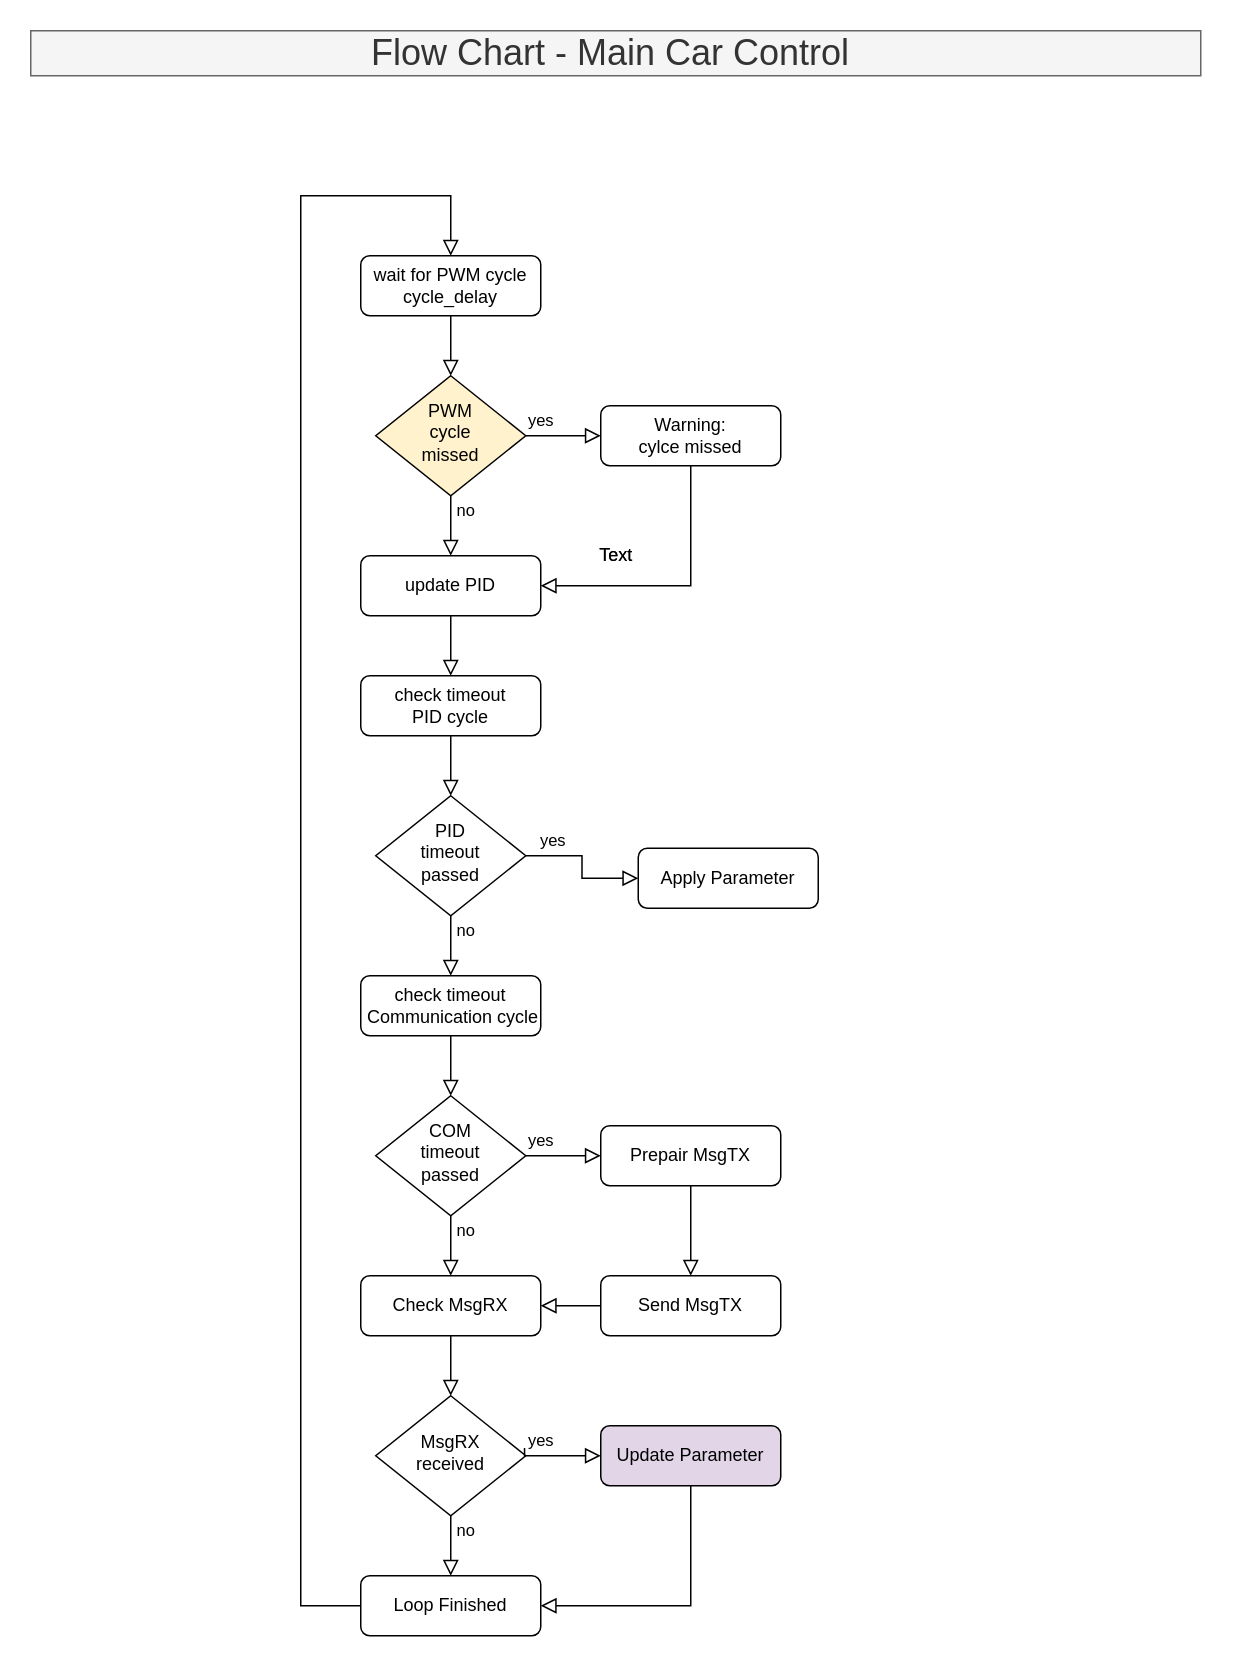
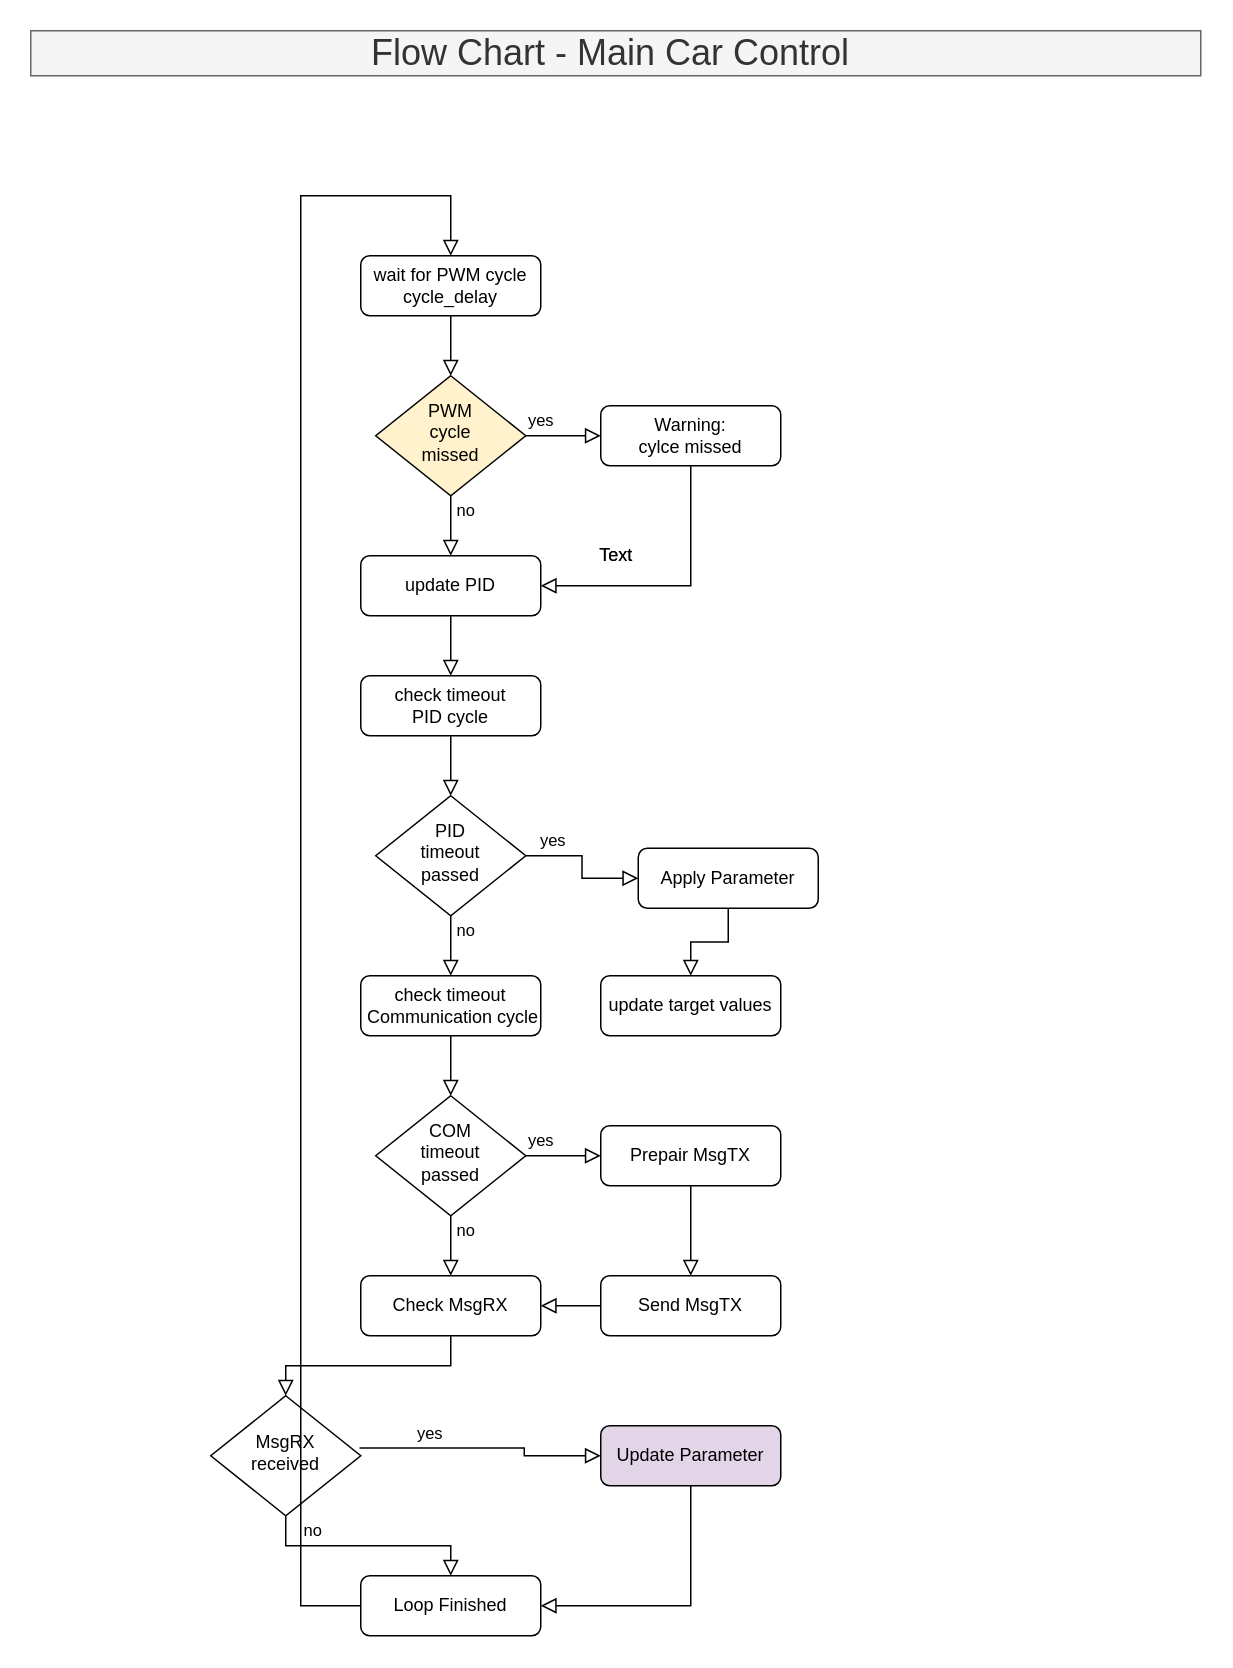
edge "Apply Parameter" -> "update target values": added
node "update target values": added
node "MsgRX received": moved (451, 1456) -> (286, 1456)
